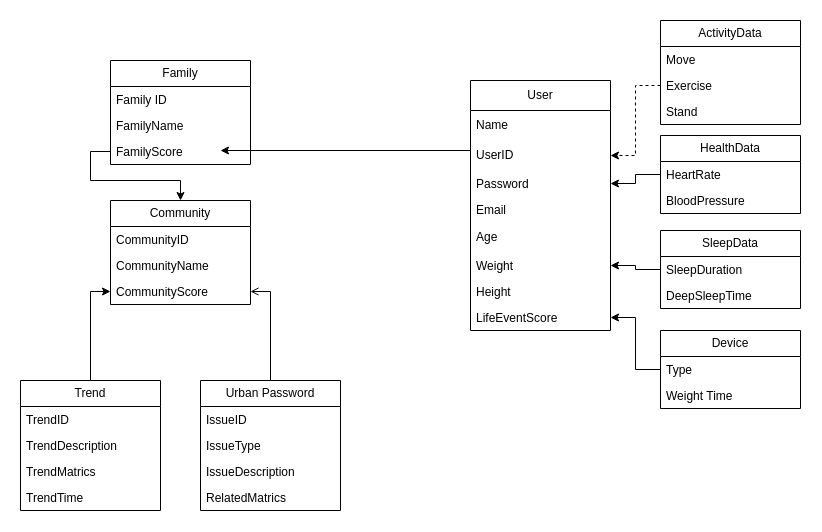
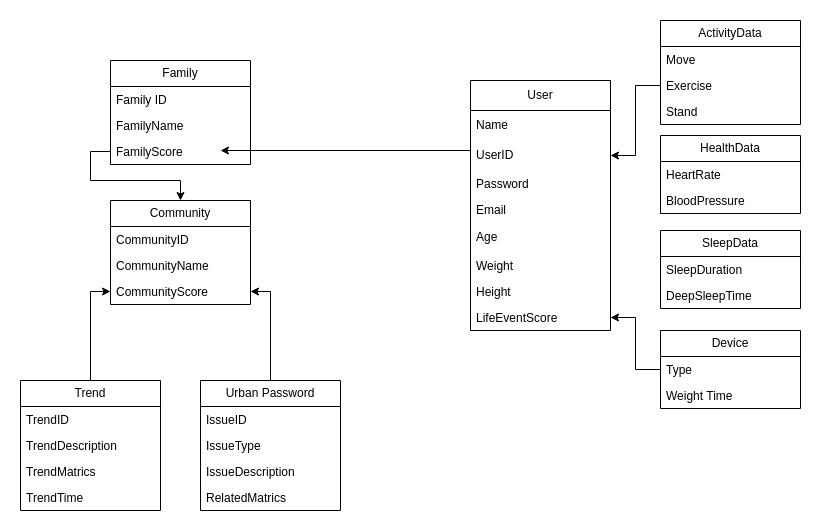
edge "Exercise" -> "UserID": style dashed -> solid
edge "HeartRate" -> "Password": removed
edge "SleepDuration" -> "Weight": removed
edge "Urban Password" -> "CommunityScore": arrowhead open -> classic
